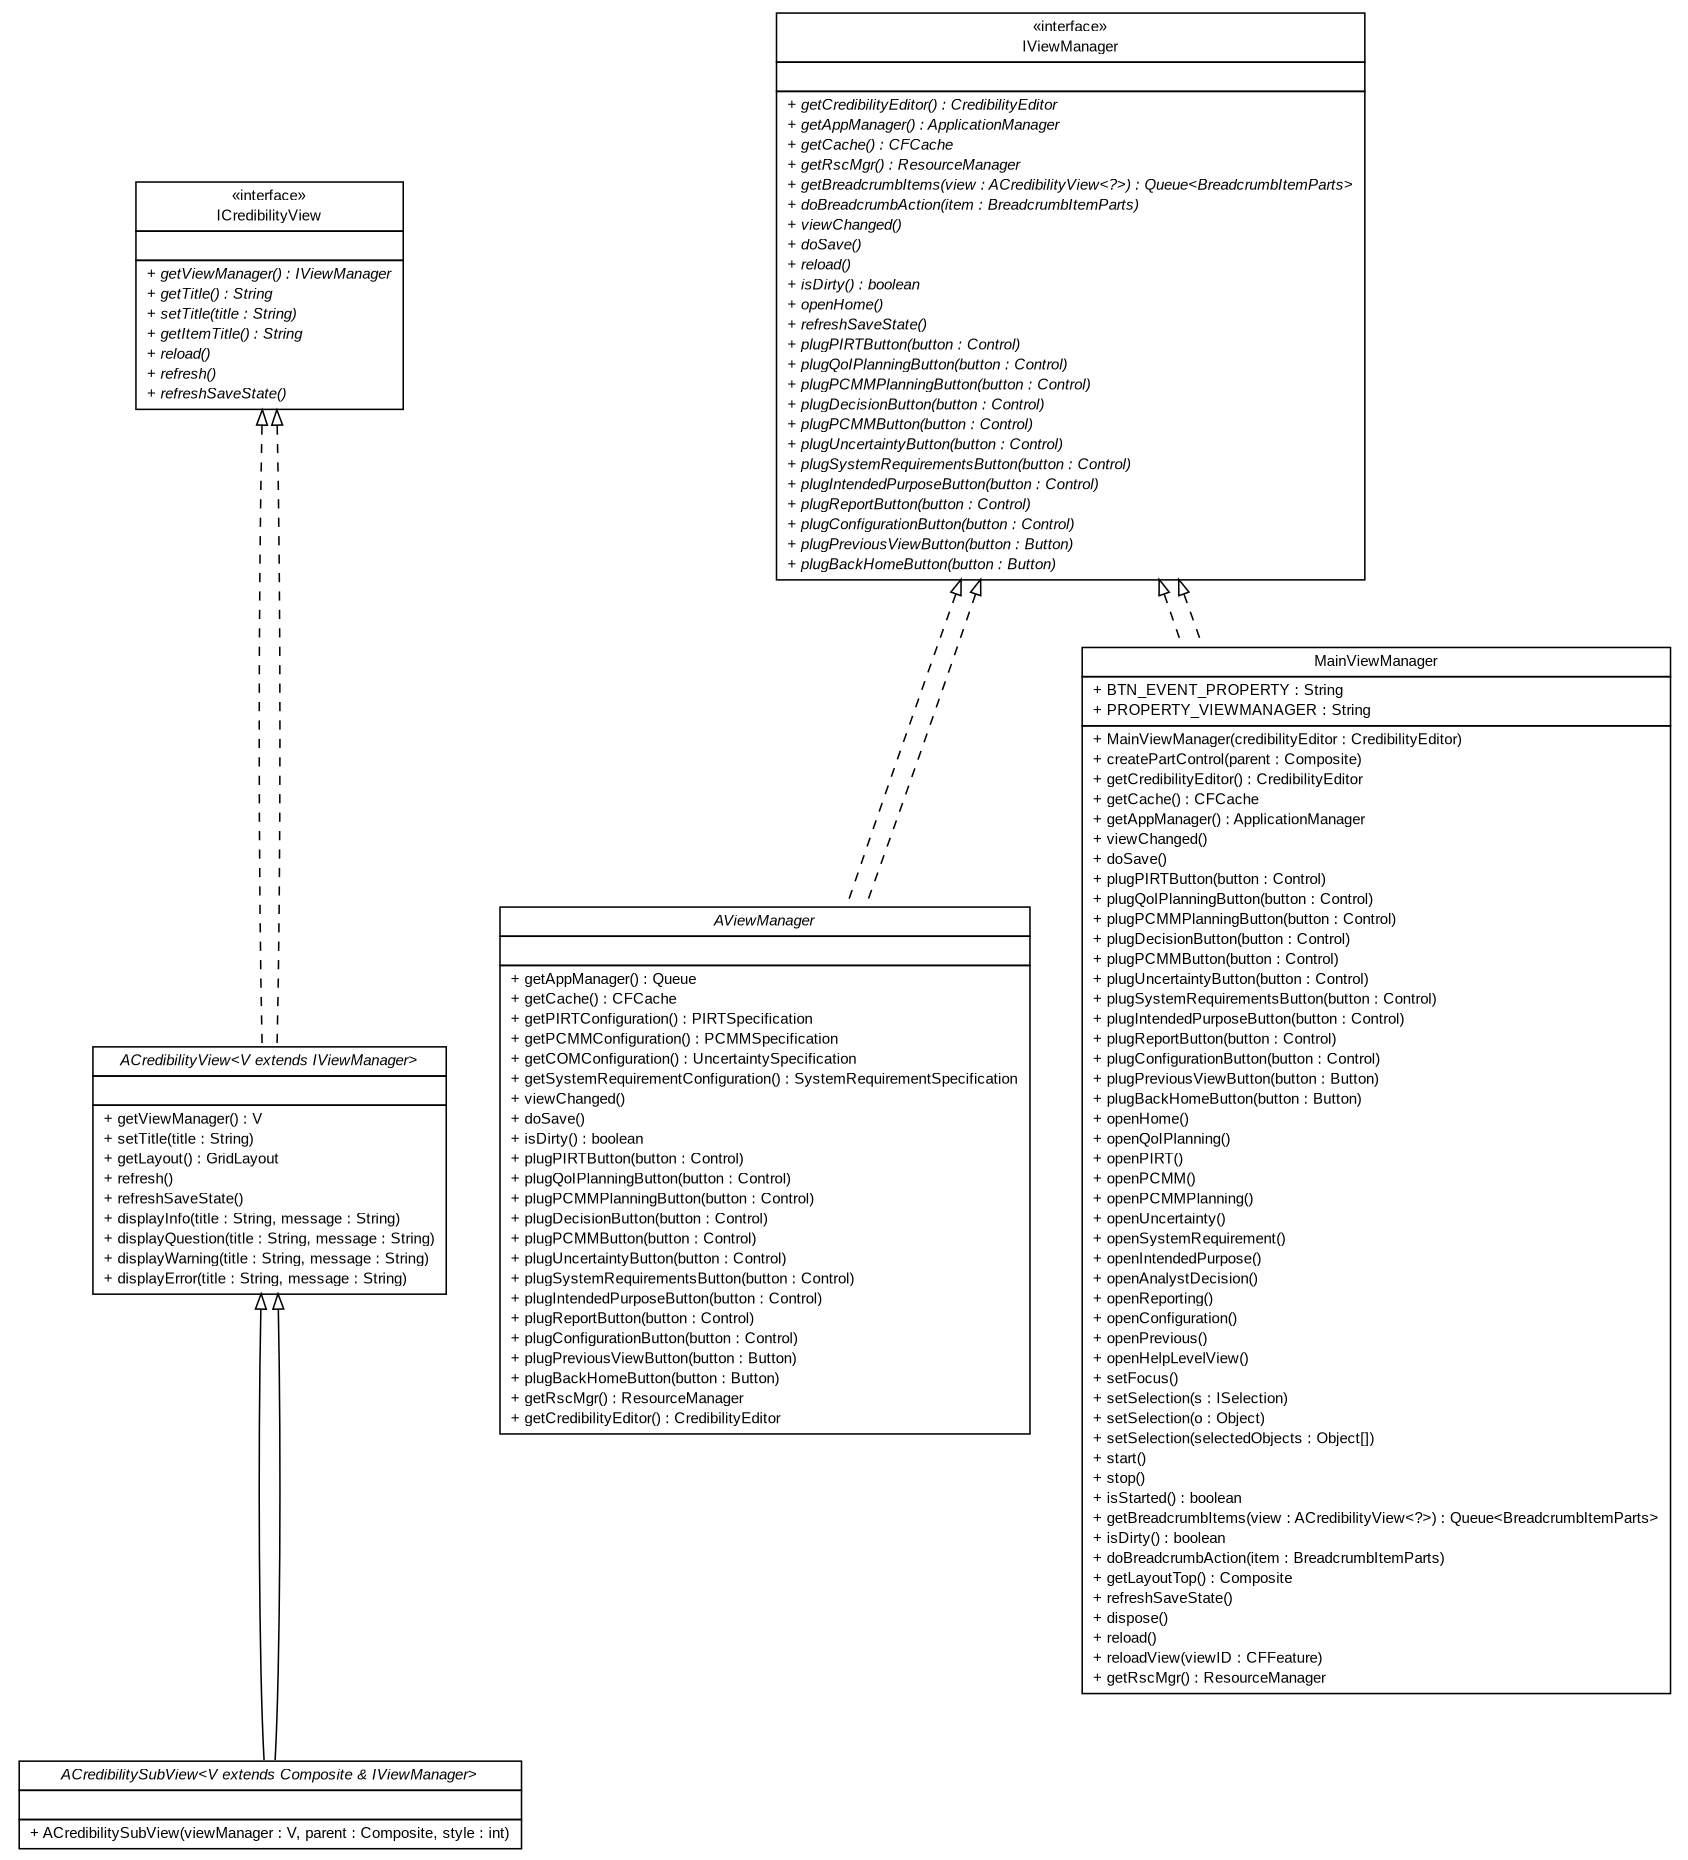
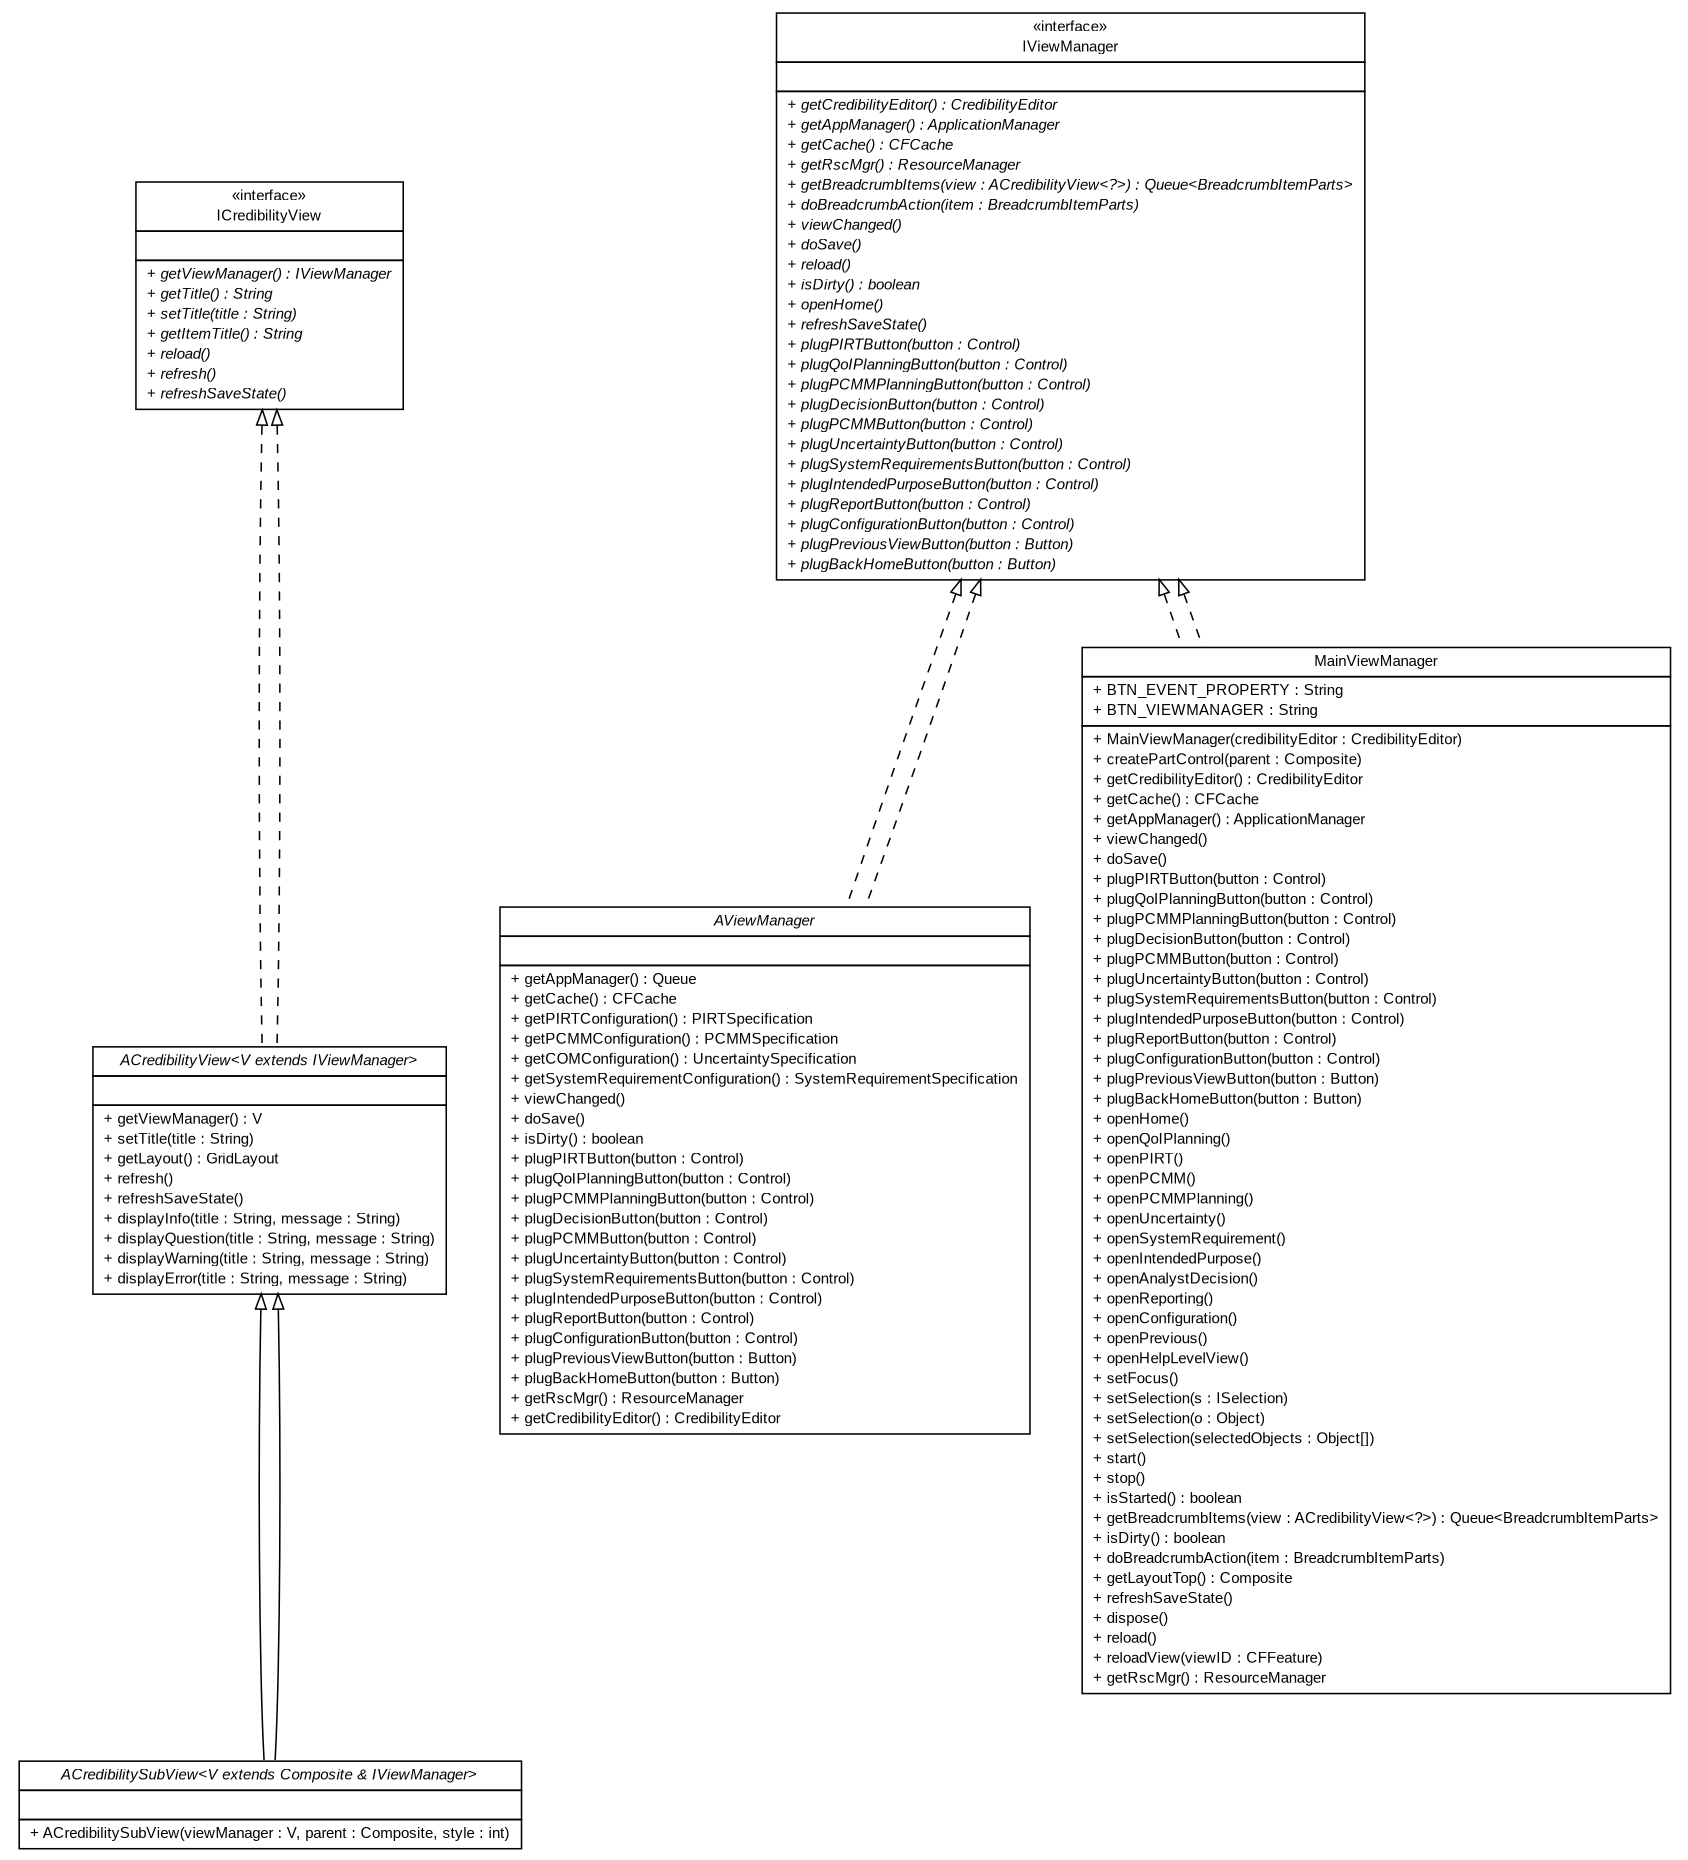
node "MainViewManager": text "+ PROPERTY_VIEWMANAGER : String" -> "+ BTN_VIEWMANAGER : String"
